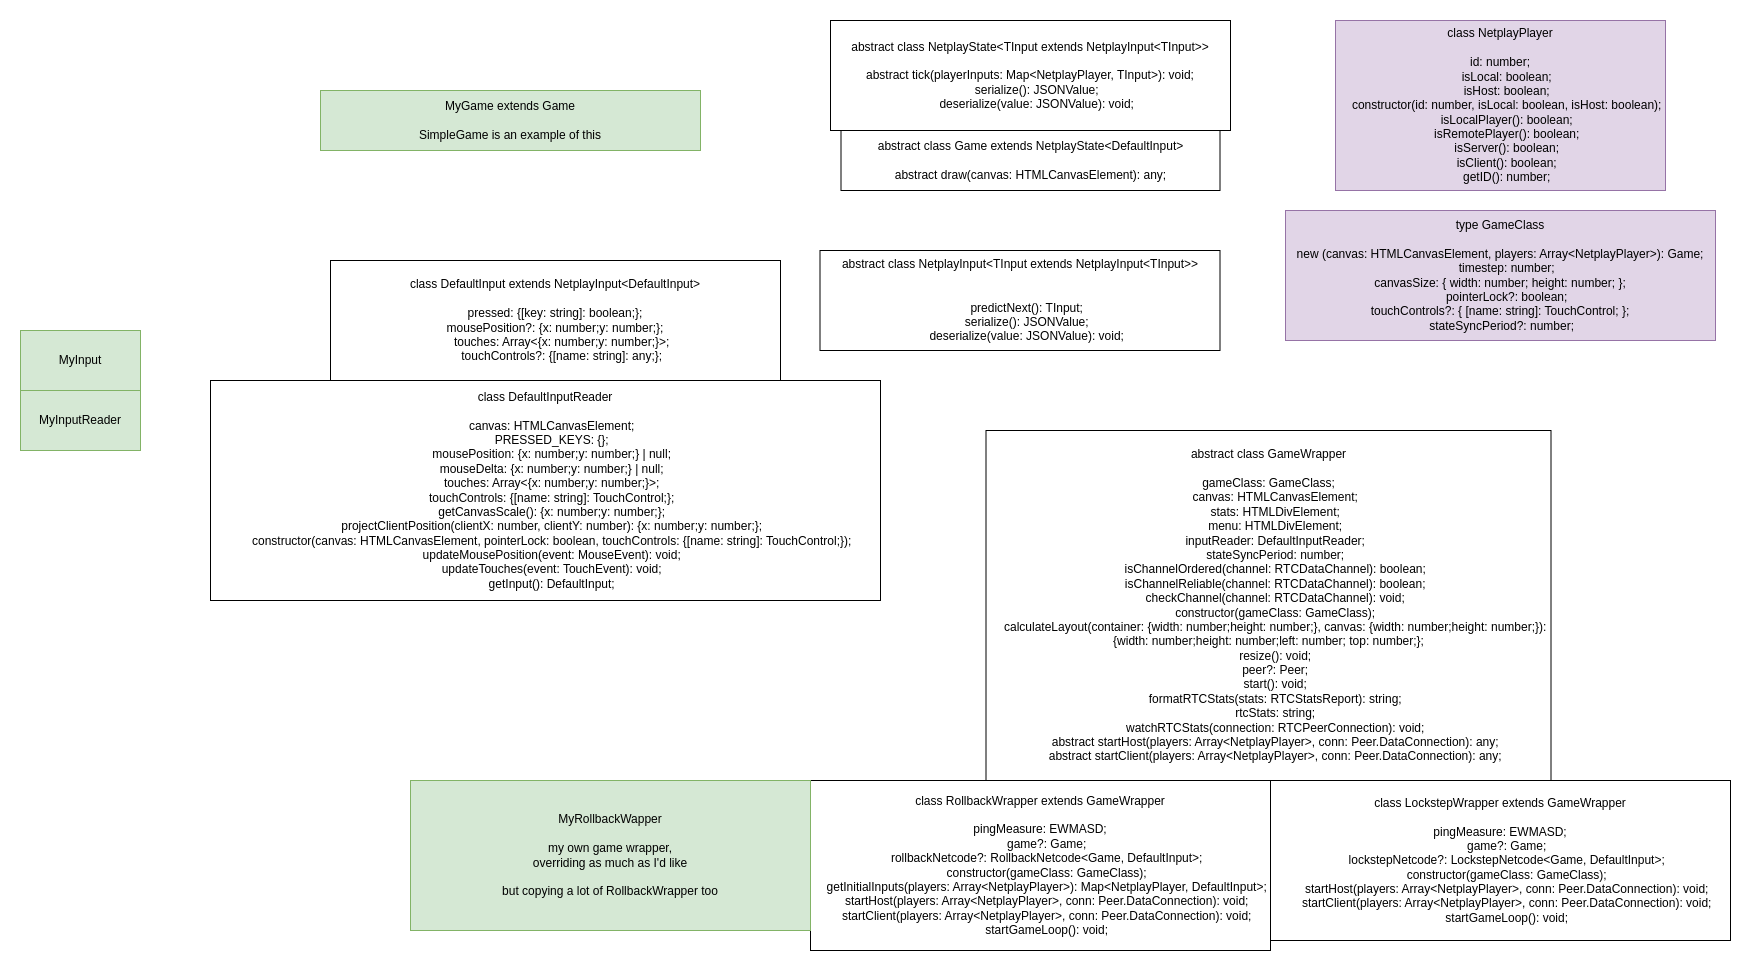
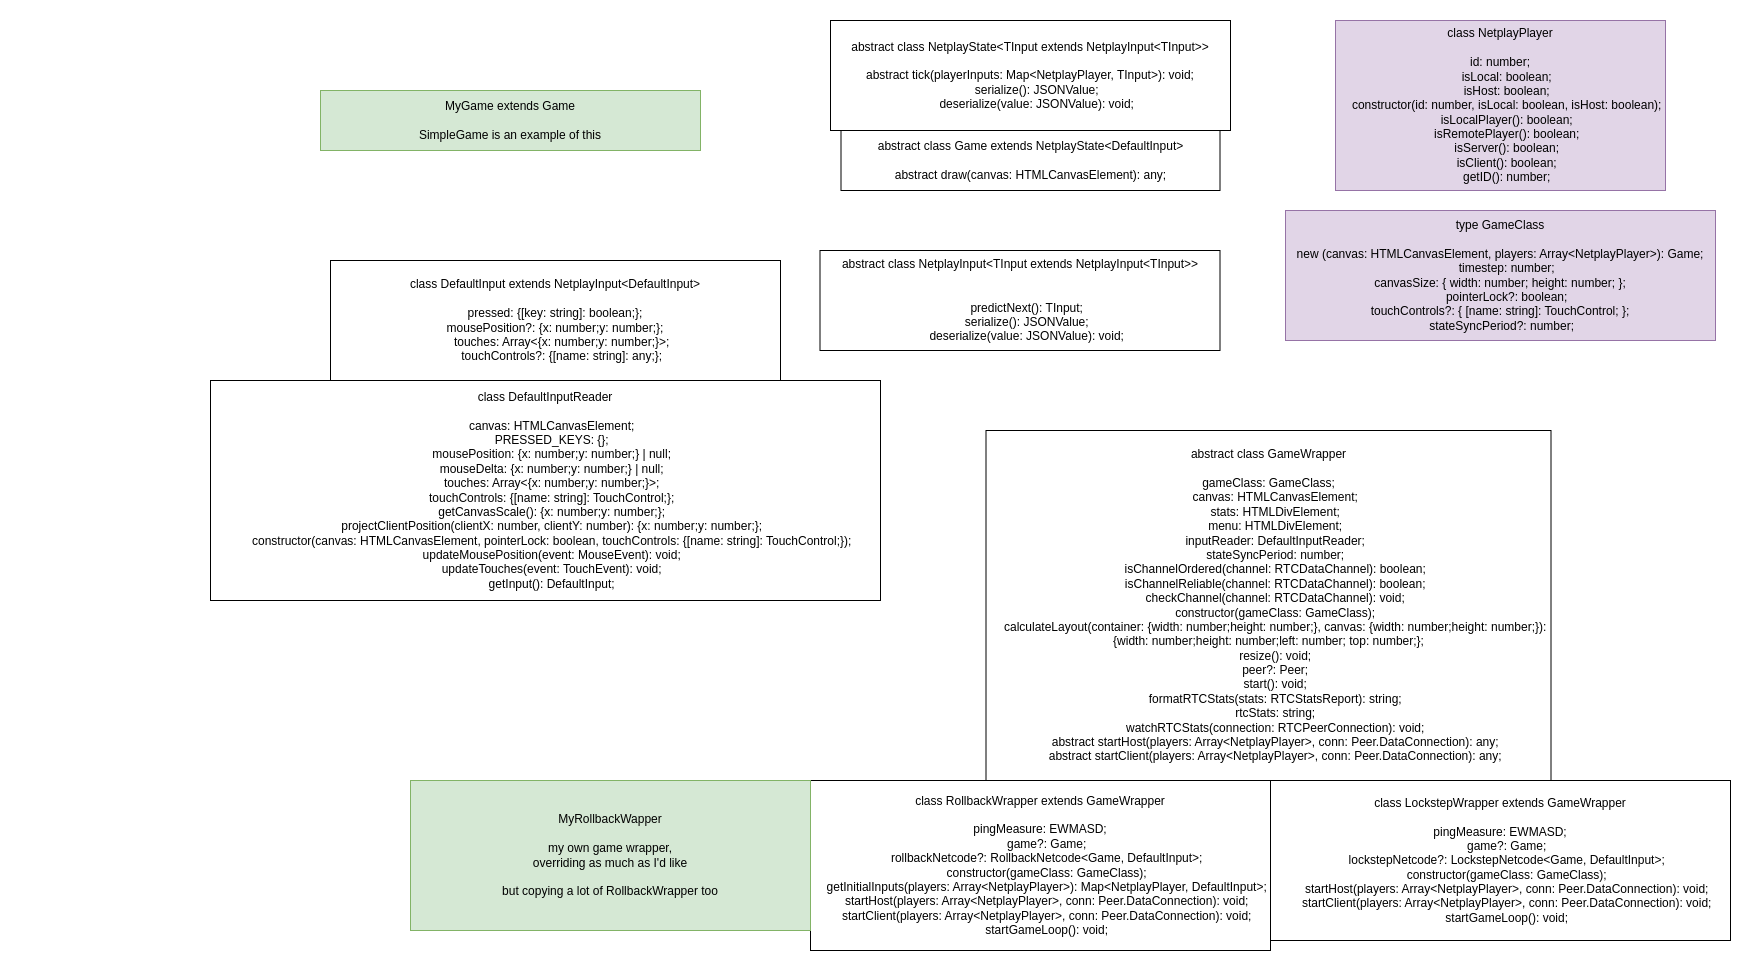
node "MyInput": removed
node "MyInputReader": removed
